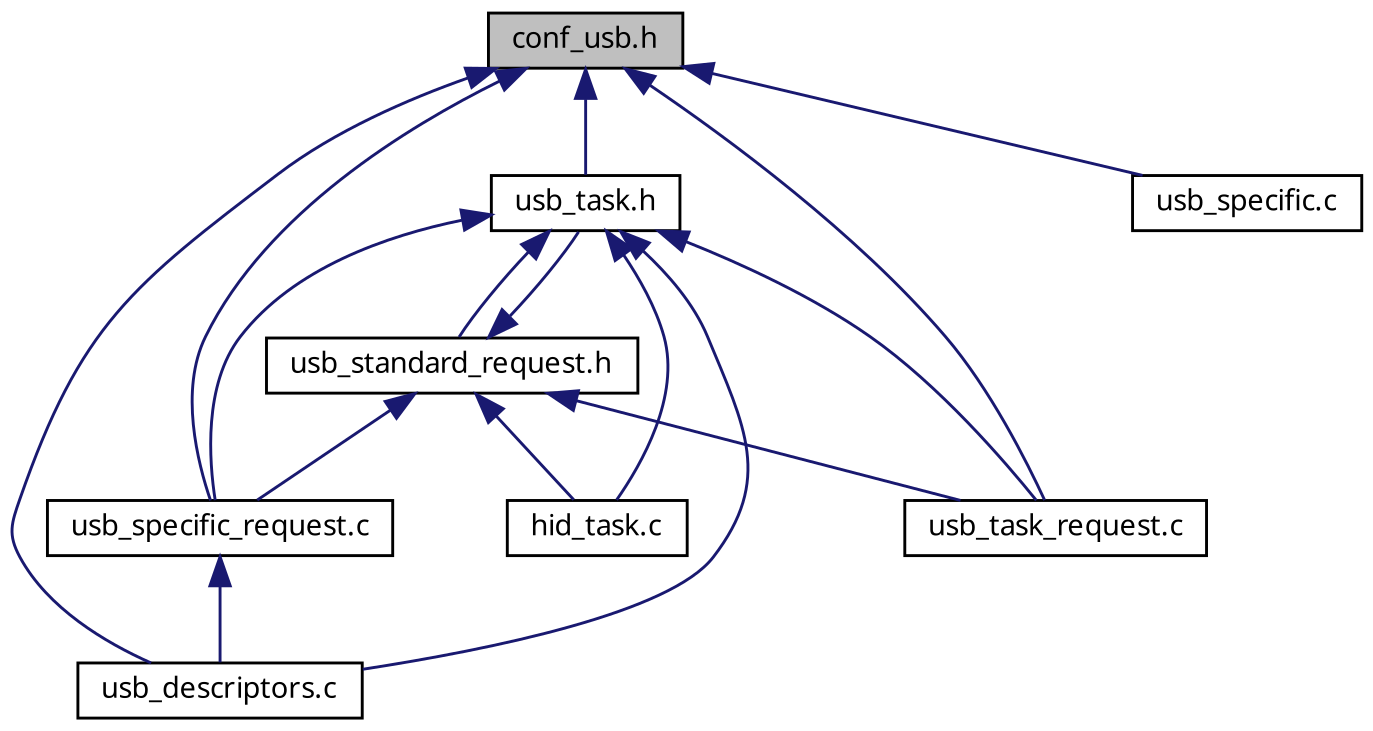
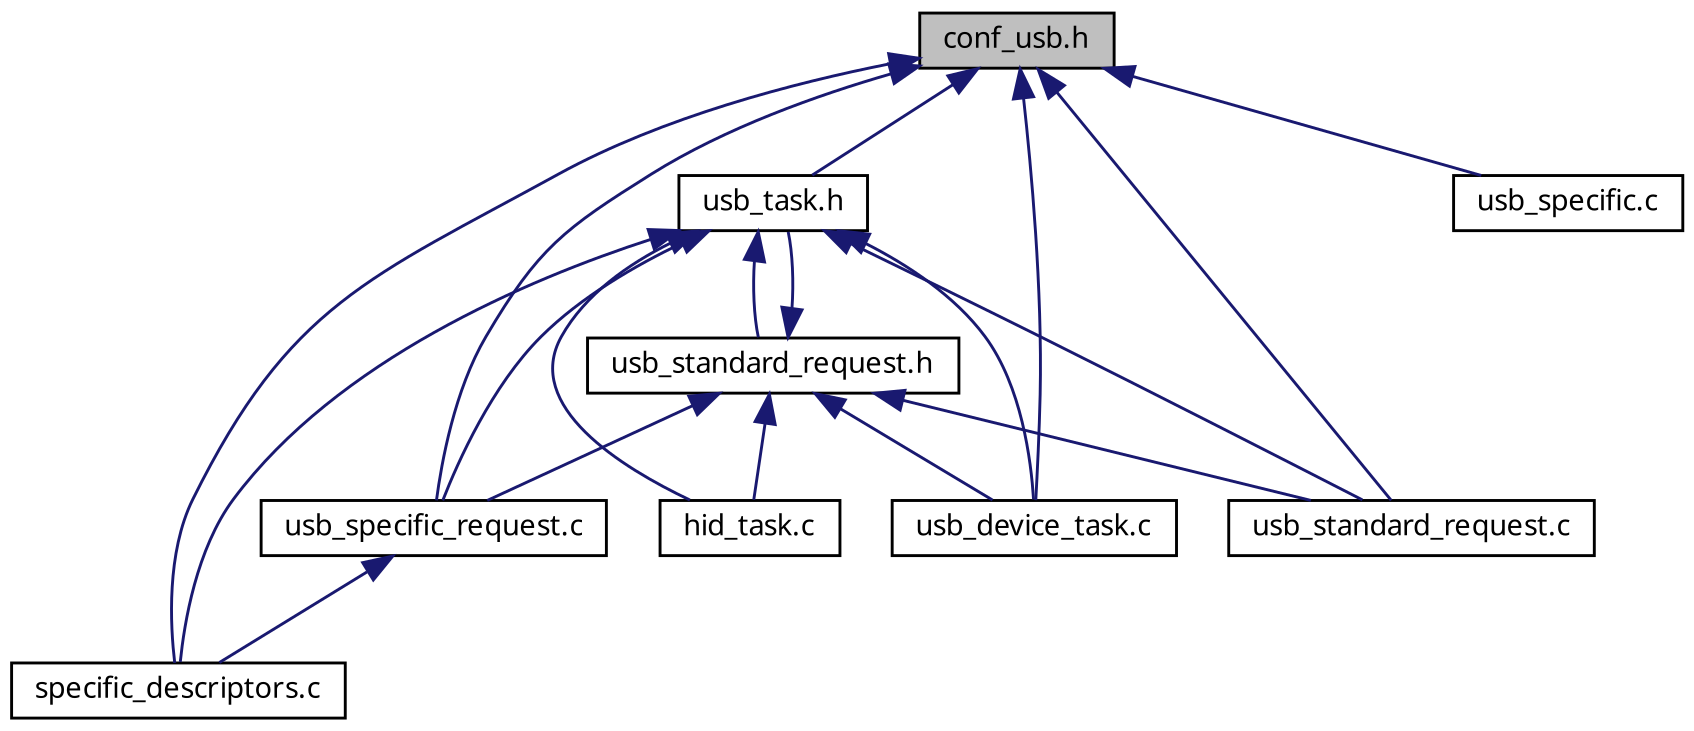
node "usb_device_task.c": added
node "usb_task_request.c": label "usb_task_request.c" -> "usb_standard_request.c"
node "usb_descriptors.c": label "usb_descriptors.c" -> "specific_descriptors.c"
